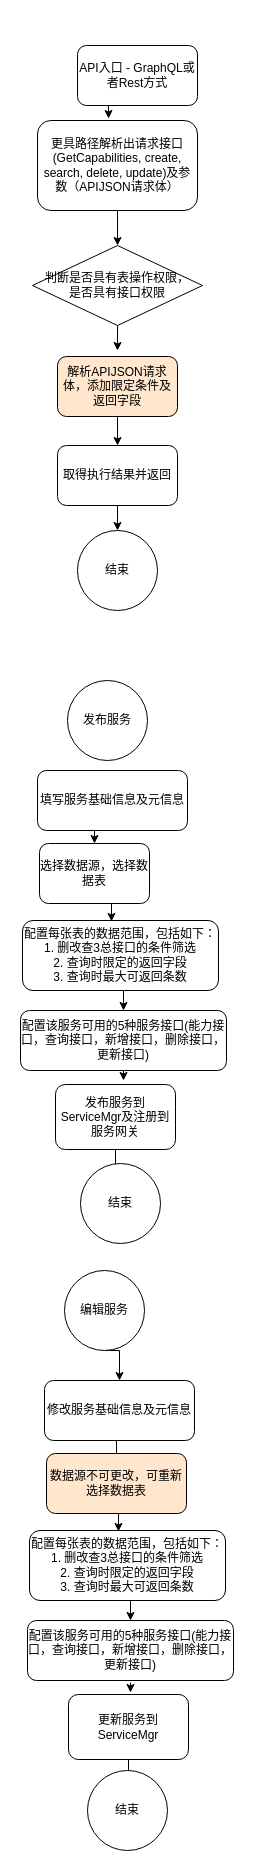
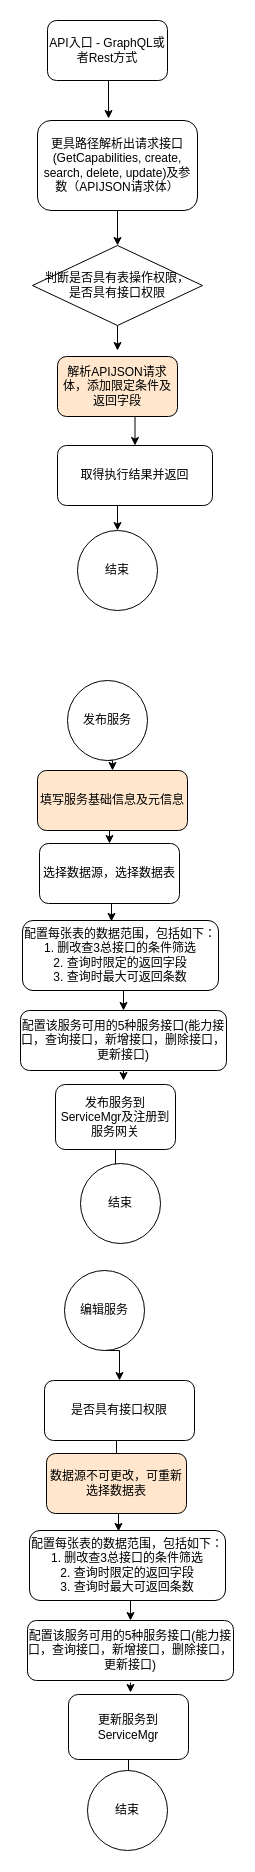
node "API入口 - GraphQL或者Rest方式": moved (138, 76) -> (108, 51)
node "取得执行结果并返回": size 120x60 -> 155x60
edge "发布服务" -> "填写服务基础信息及元信息": added
node "填写服务基础信息及元信息": fillcolor #ffffff -> #ffe6cc
node "选择数据源，选择数据表": size 110x60 -> 140x60
node "修改服务基础信息及元信息": label "修改服务基础信息及元信息" -> "是否具有接口权限"
